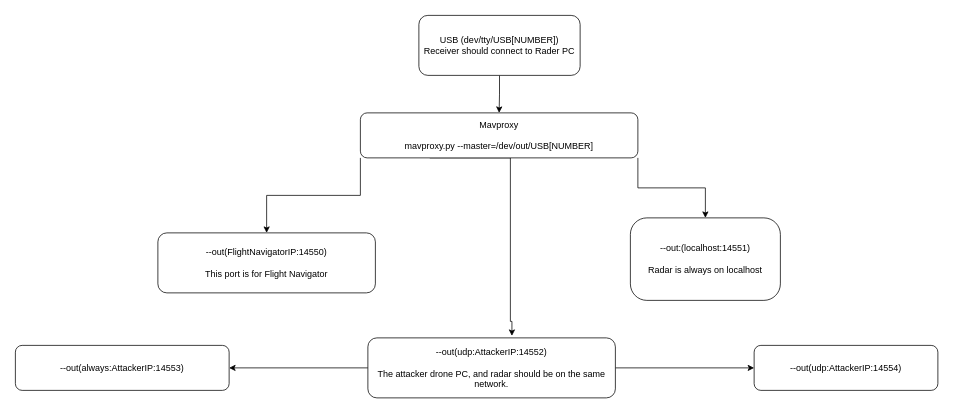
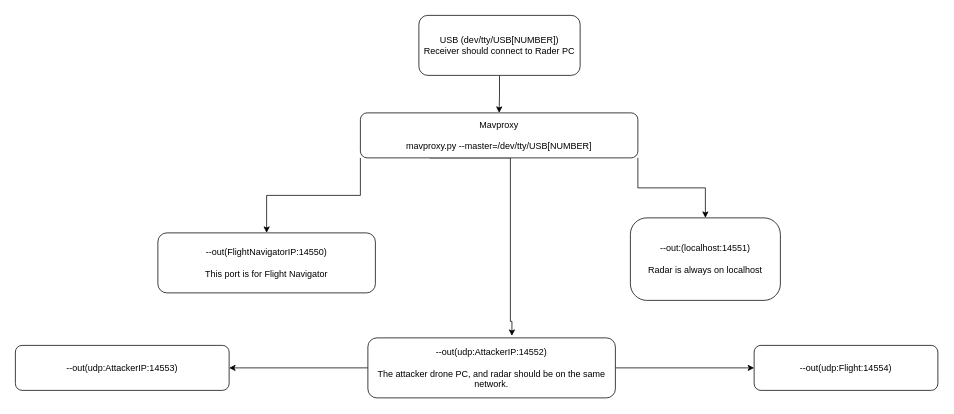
node "Mavproxy mavproxy.py --master=/dev/out/USB[NUMBER]": label "Mavproxy mavproxy.py --master=/dev/out/USB[NUMBER]" -> "Mavproxy mavproxy.py --master=/dev/tty/USB[NUMBER]"
node "--out(always:AttackerIP:14553)": label "--out(always:AttackerIP:14553)" -> "--out(udp:AttackerIP:14553)"
node "--out(udp:AttackerIP:14554)": label "--out(udp:AttackerIP:14554)" -> "--out(udp:Flight:14554)"
